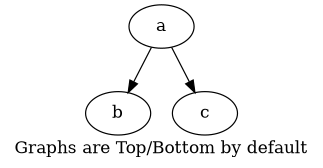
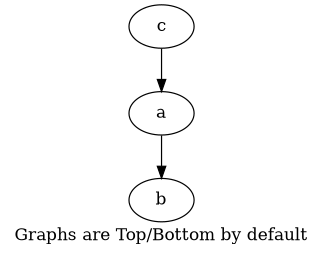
edge "a" -> "c": reversed
